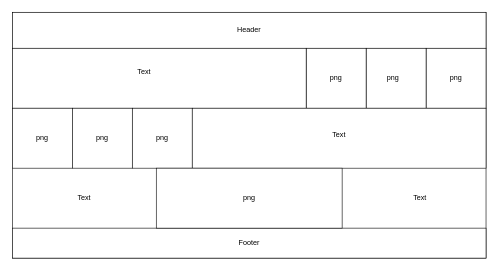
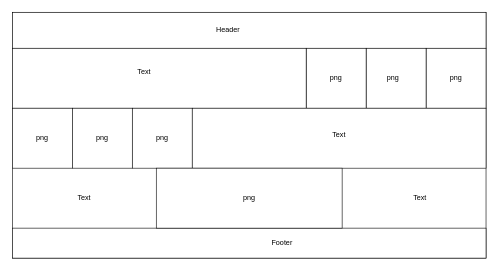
node "Header": moved (249, 30) -> (228, 30)
node "Footer": moved (249, 243) -> (282, 243)
